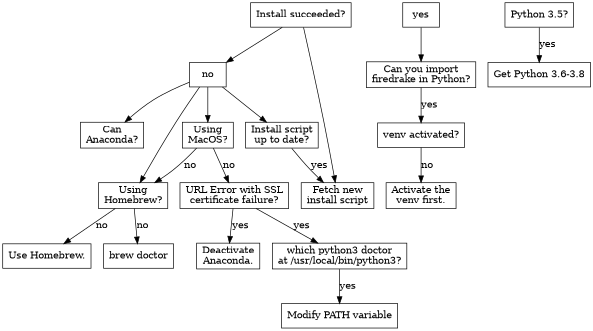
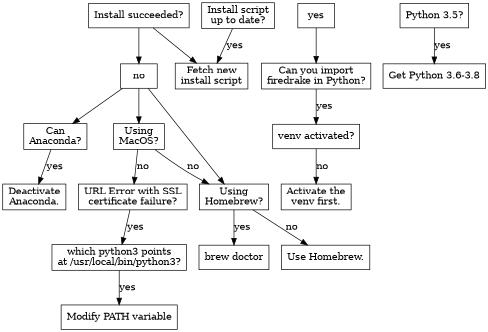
edge "no" -> "Install script up to date?": removed
edge "URL Error with SSL certificate failure?" -> "Deactivate Anaconda.": now "Can Anaconda?" -> "Deactivate Anaconda."
edge "Using Homebrew?" -> "brew doctor": label "no" -> "yes"
node "which python3 doctor at /usr/local/bin/python3?": label "which python3 doctor at /usr/local/bin/python3?" -> "which python3 points at /usr/local/bin/python3?"
